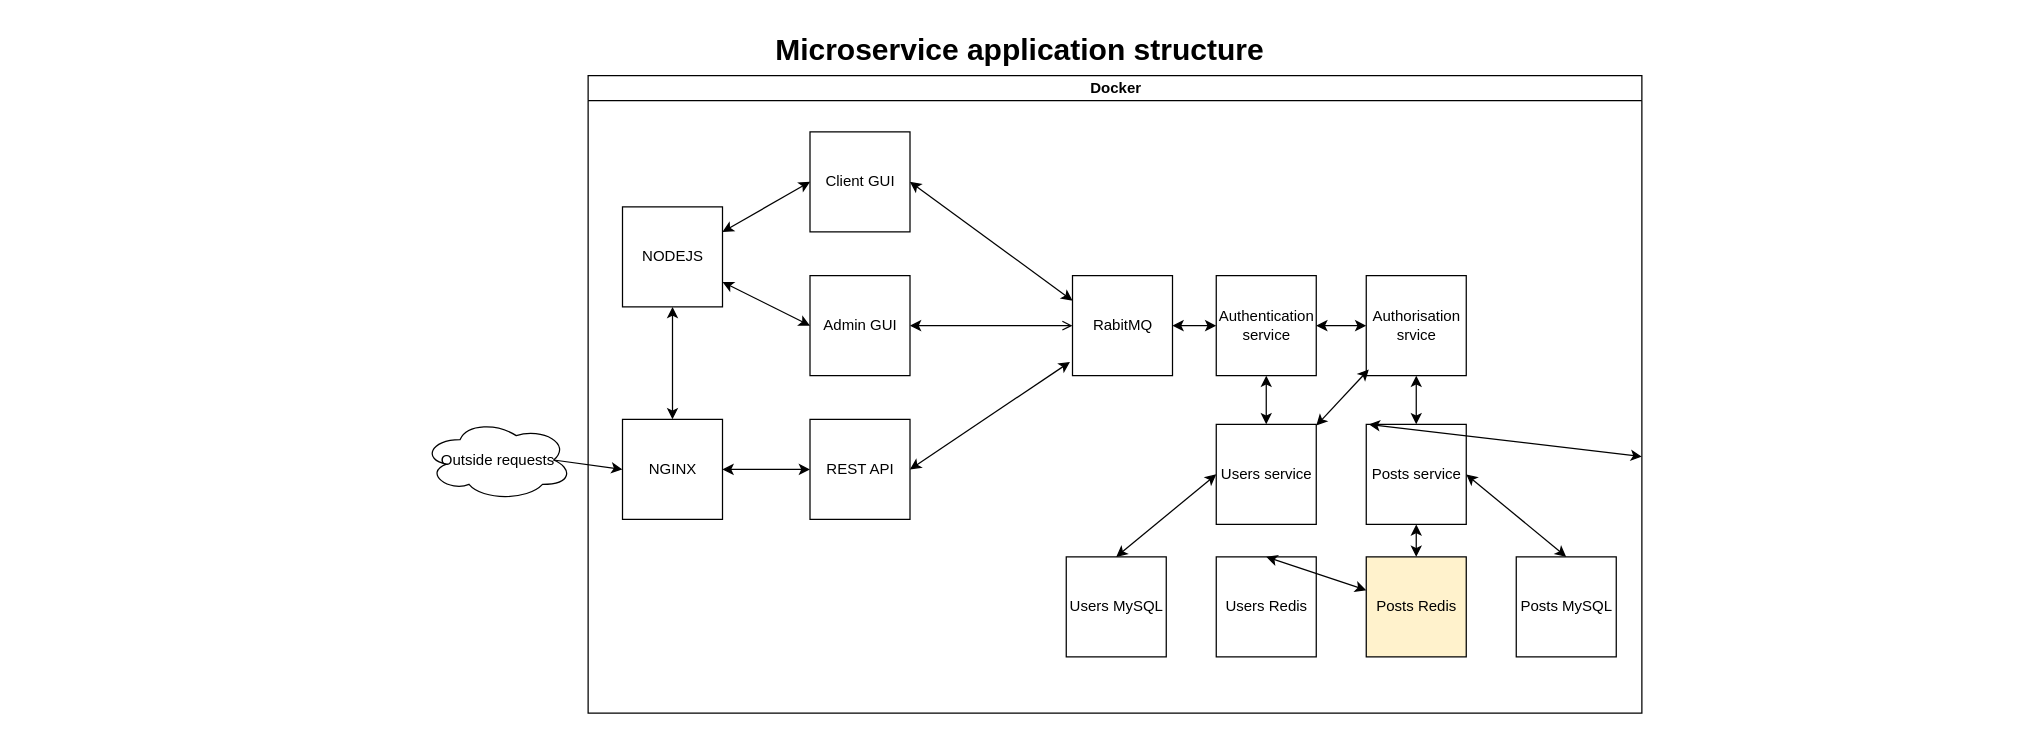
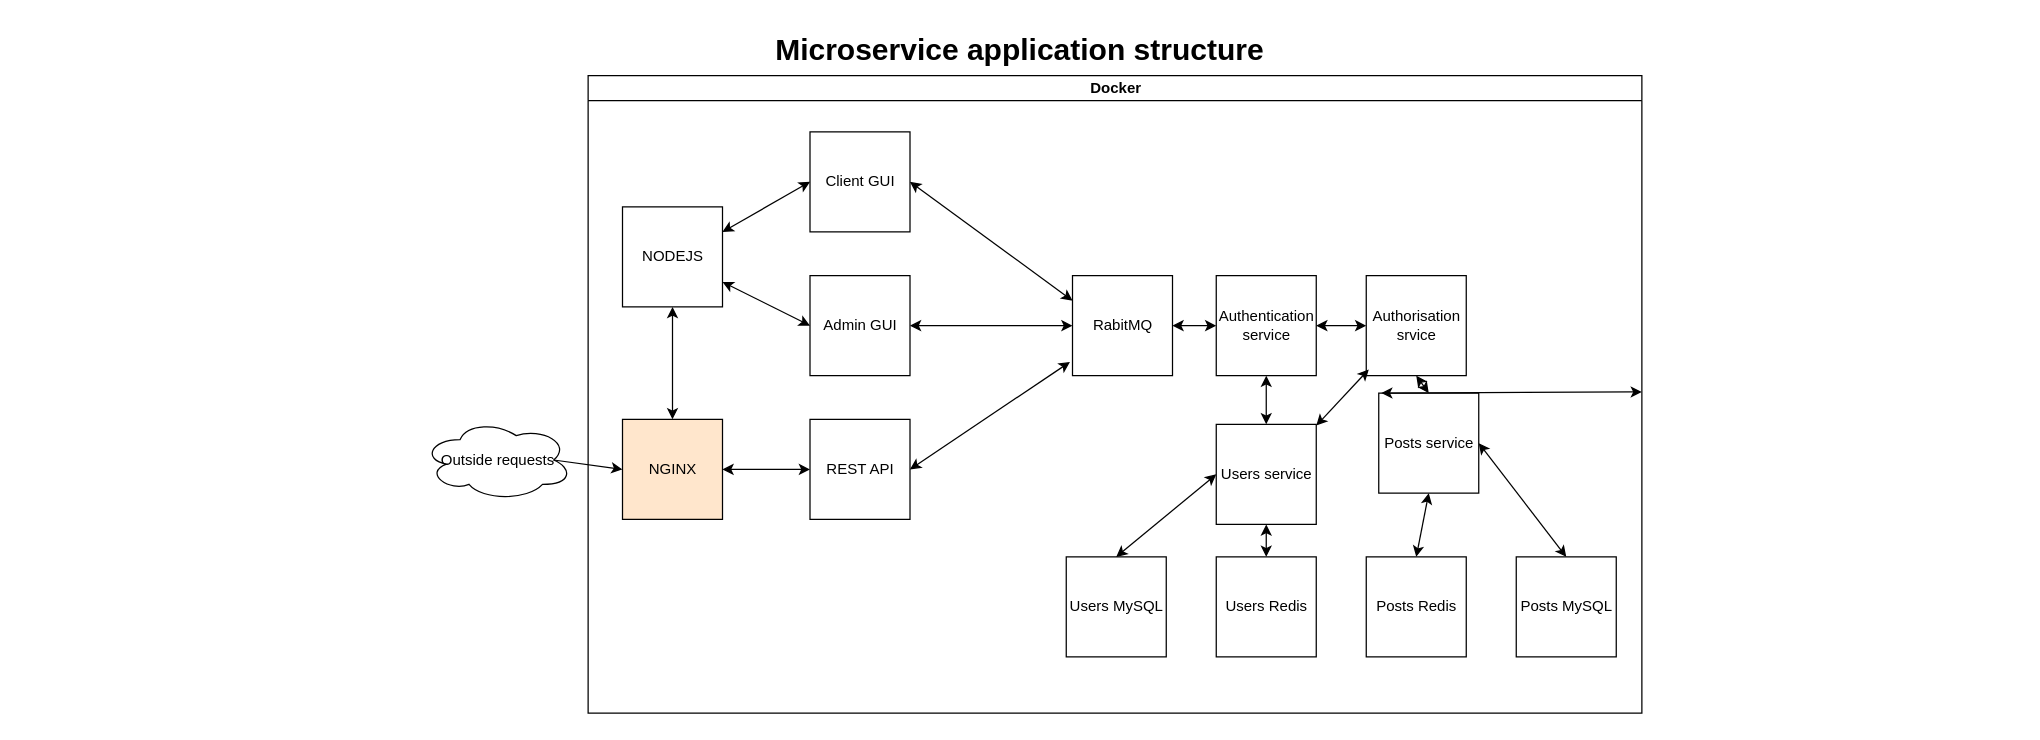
edge "Admin GUI" -- "RabitMQ": arrowhead open -> classic
node "NGINX": fillcolor #ffffff -> #ffe6cc
node "Posts service": moved (1416, 474) -> (1429, 443)
edge "Users Redis" -- "Posts Redis": now "Users Redis" -- "Users service"
node "Posts Redis": fillcolor #fff2cc -> #ffffff
